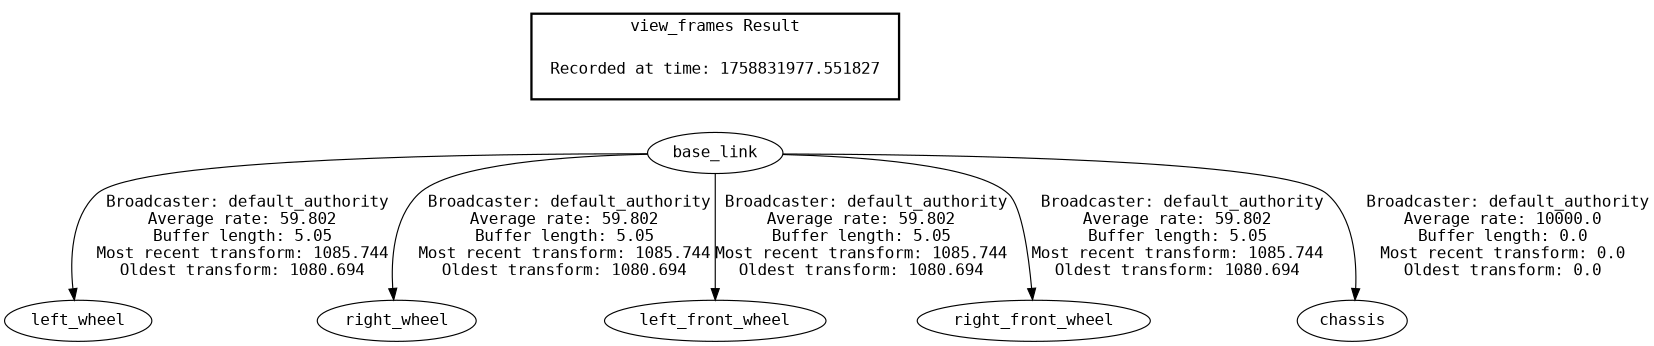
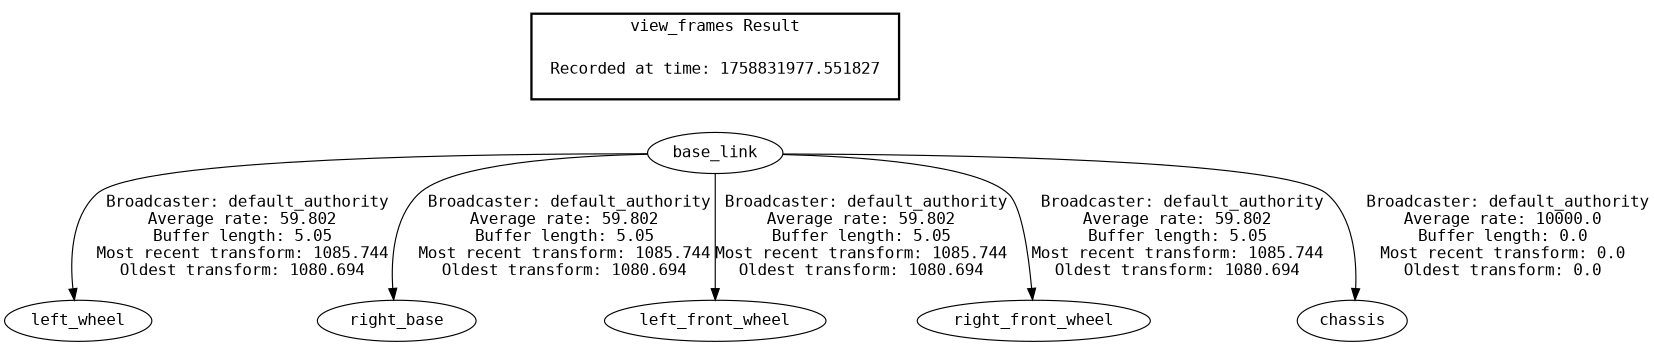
node "right_wheel": label "right_wheel" -> "right_base"
